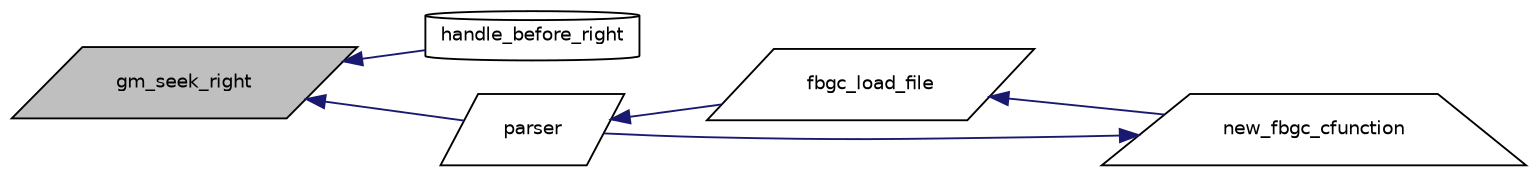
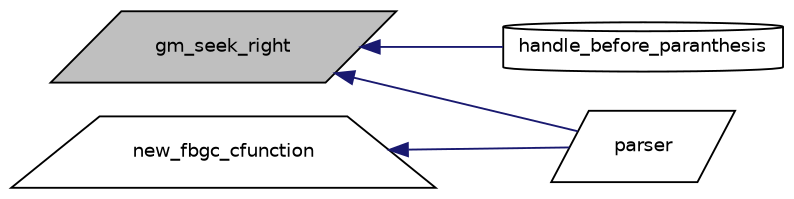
node "handle_before_right": label "handle_before_right" -> "handle_before_paranthesis"
node "fbgc_load_file": removed
